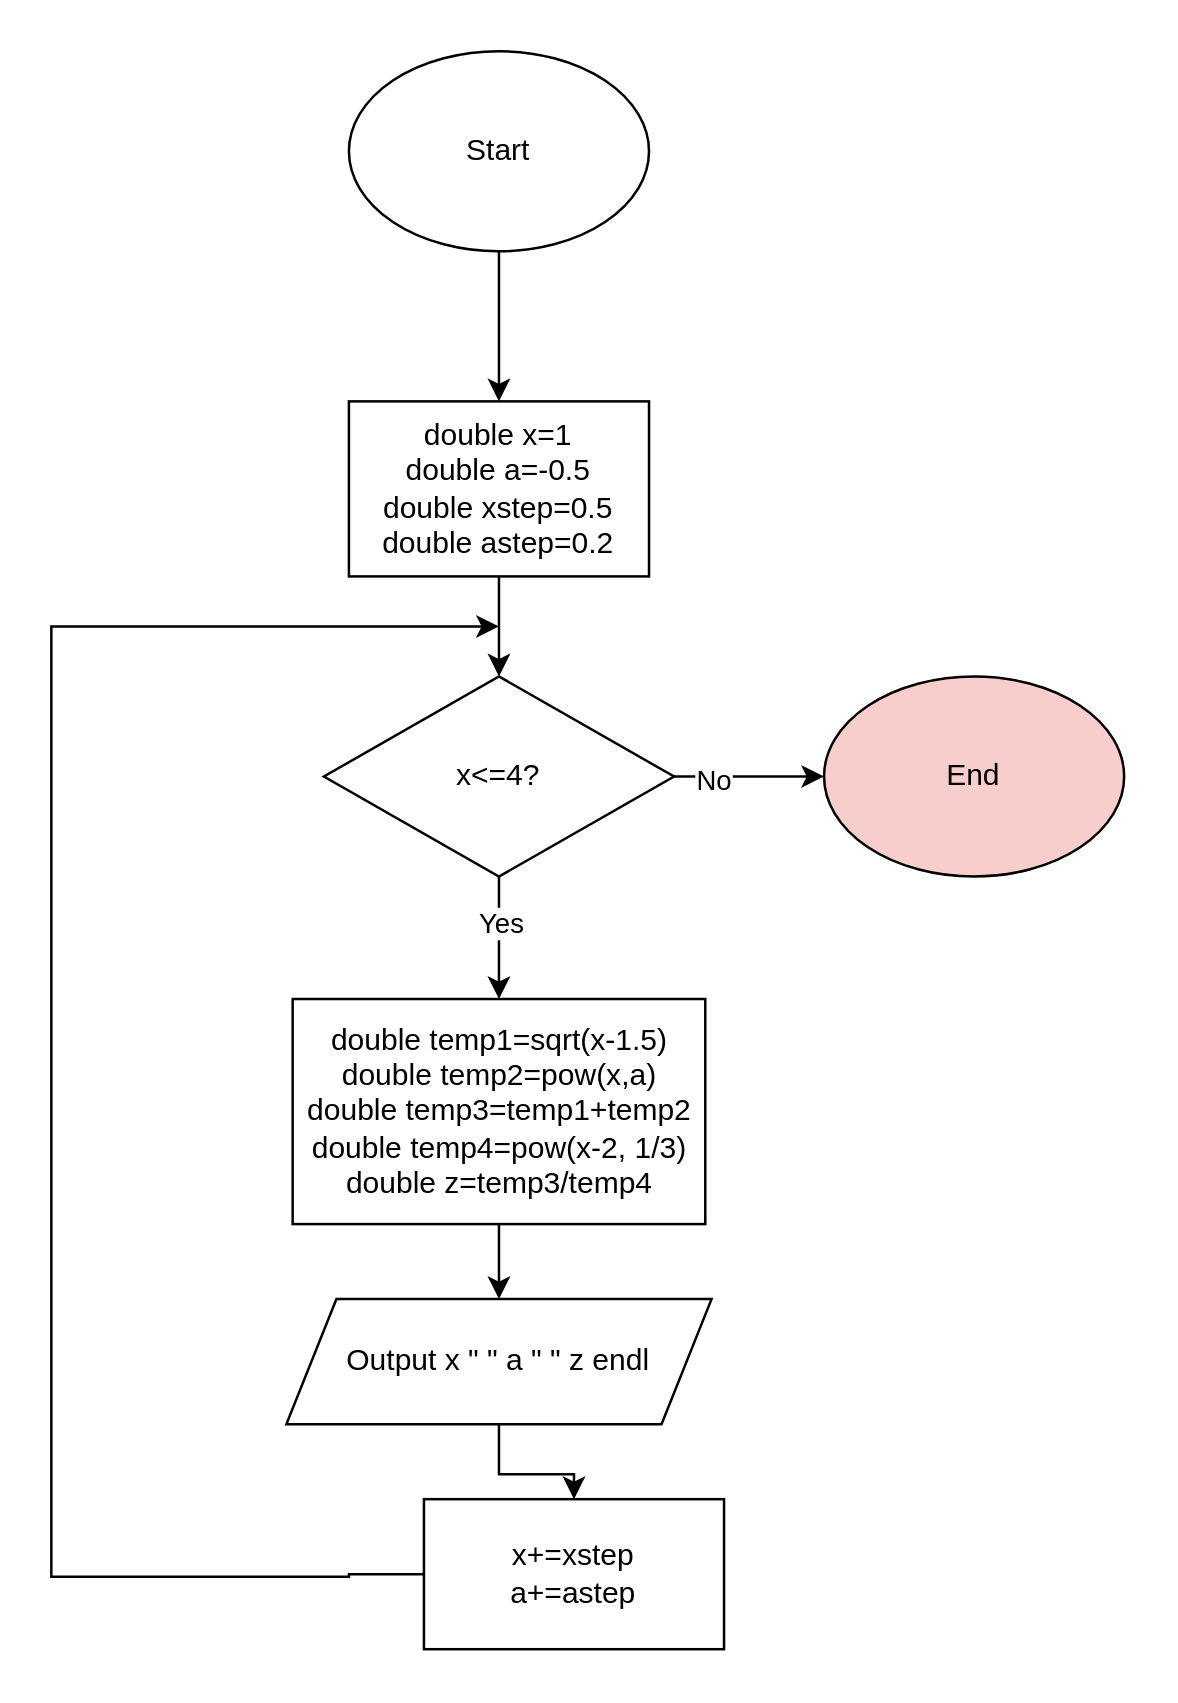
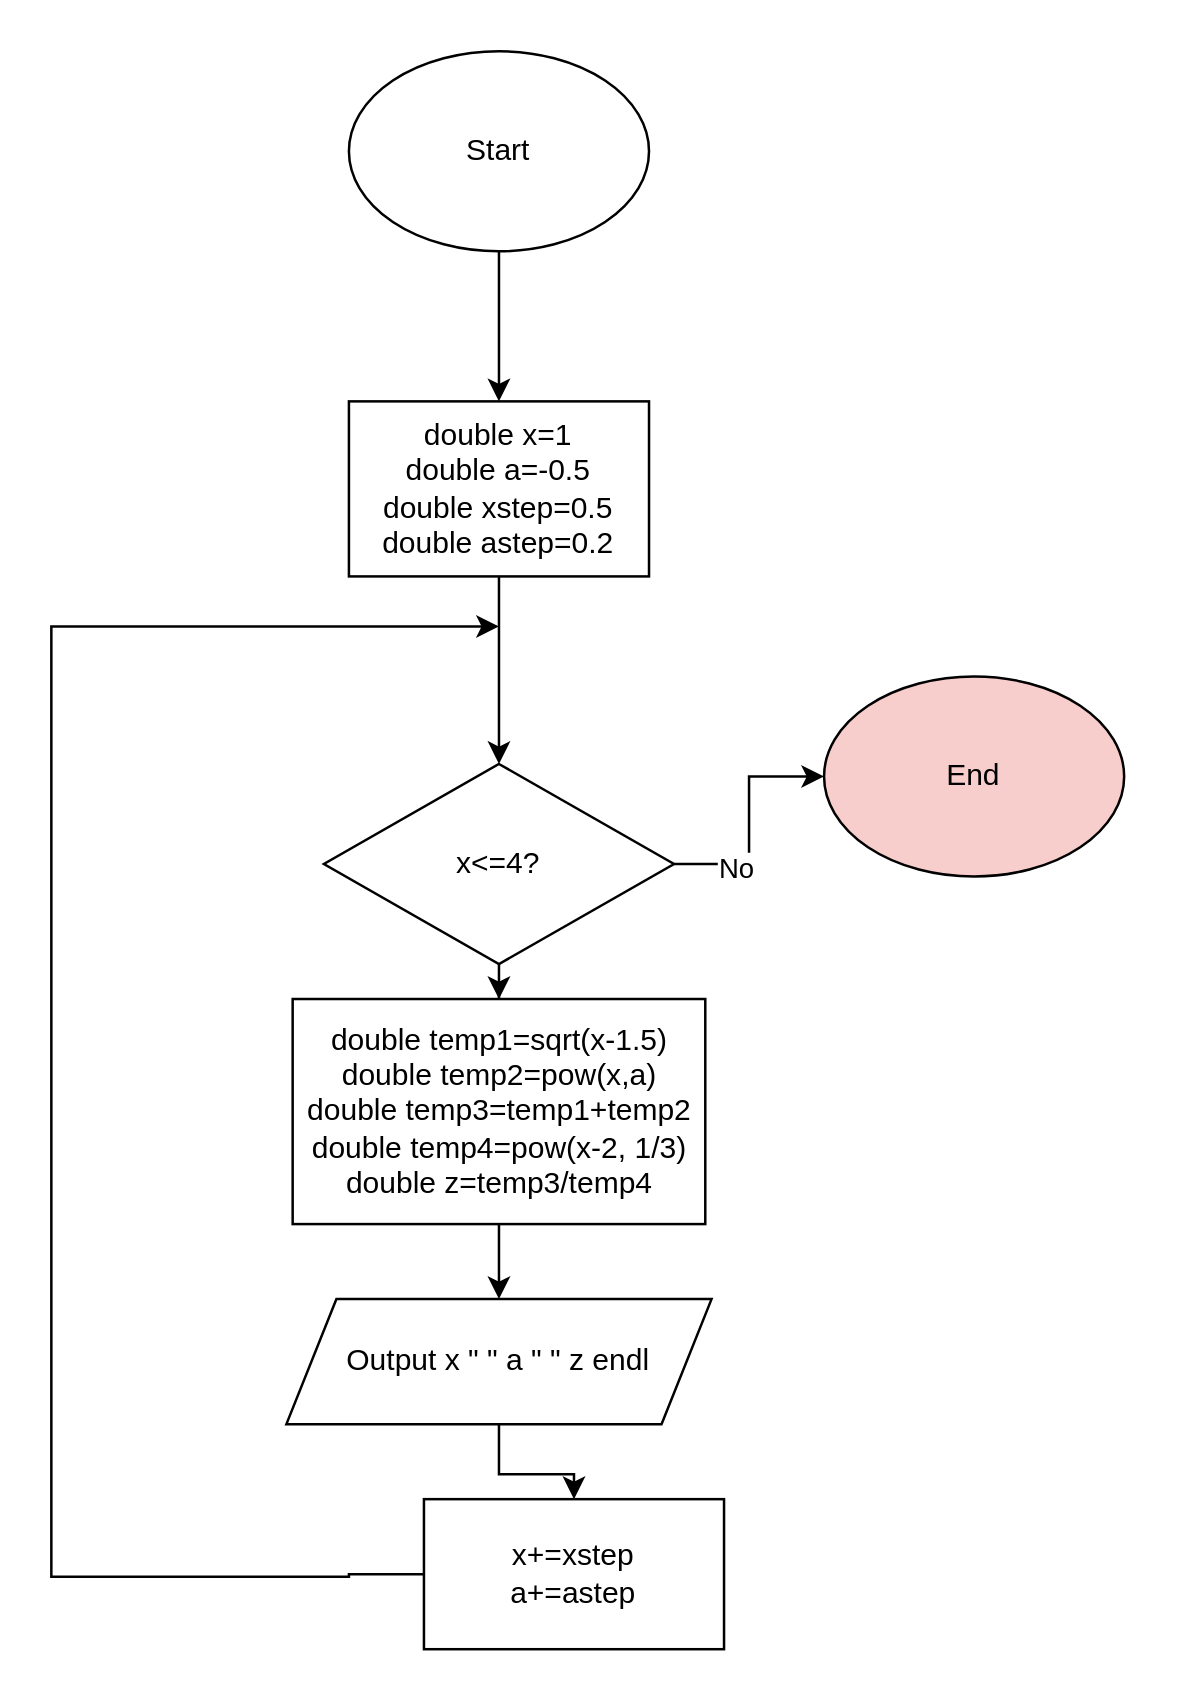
node "x<=4?": moved (499, 776) -> (499, 864)
